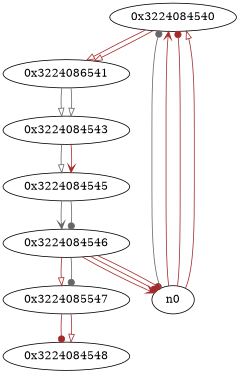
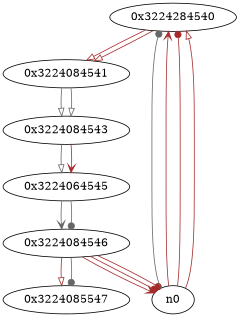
node "0x3224084540": label "0x3224084540" -> "0x3224284540"
node "0x3224086541": label "0x3224086541" -> "0x3224084541"
node "0x3224084545": label "0x3224084545" -> "0x3224064545"
node "0x3224084548": removed
